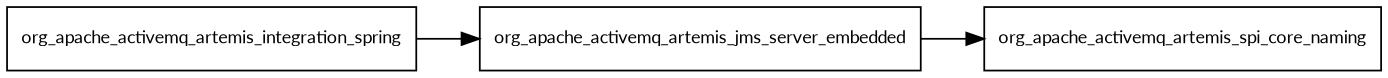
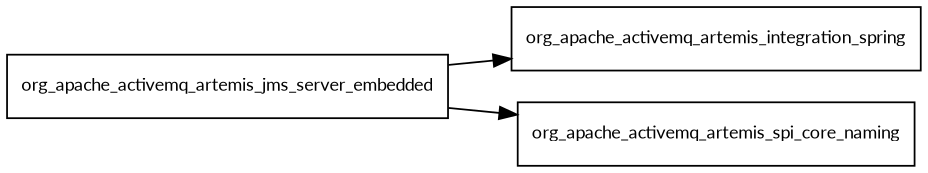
edge "org_apache_activemq_artemis_integration_spring" -> "org_apache_activemq_artemis_jms_server_embedded": reversed
